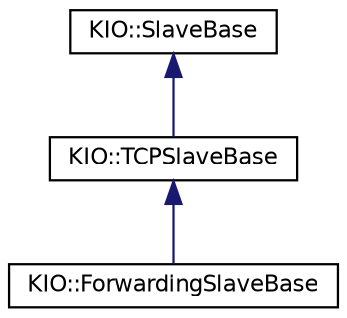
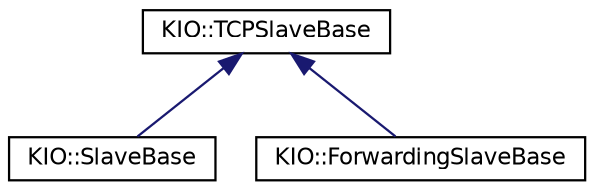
edge "KIO::TCPSlaveBase" -> "KIO::SlaveBase": reversed
